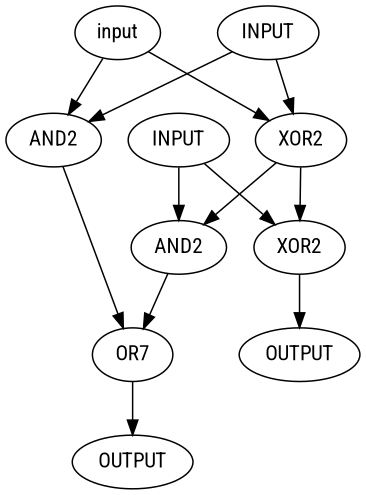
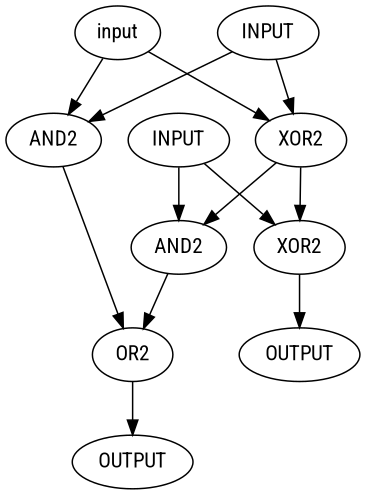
node "OR7": label "OR7" -> "OR2"
